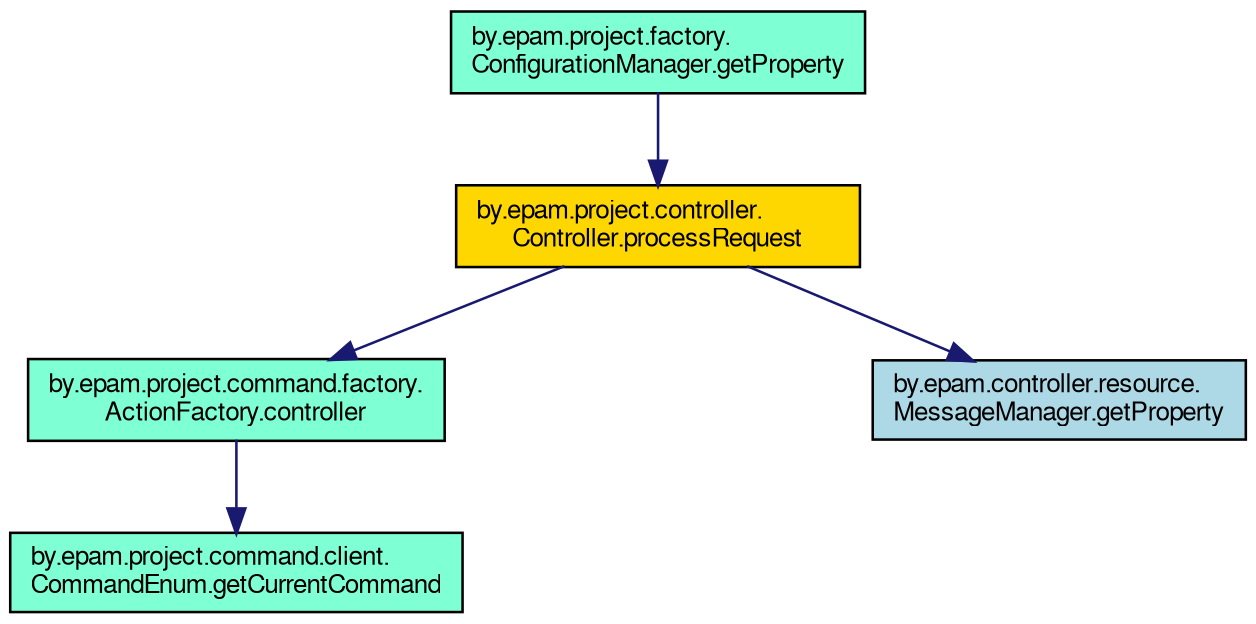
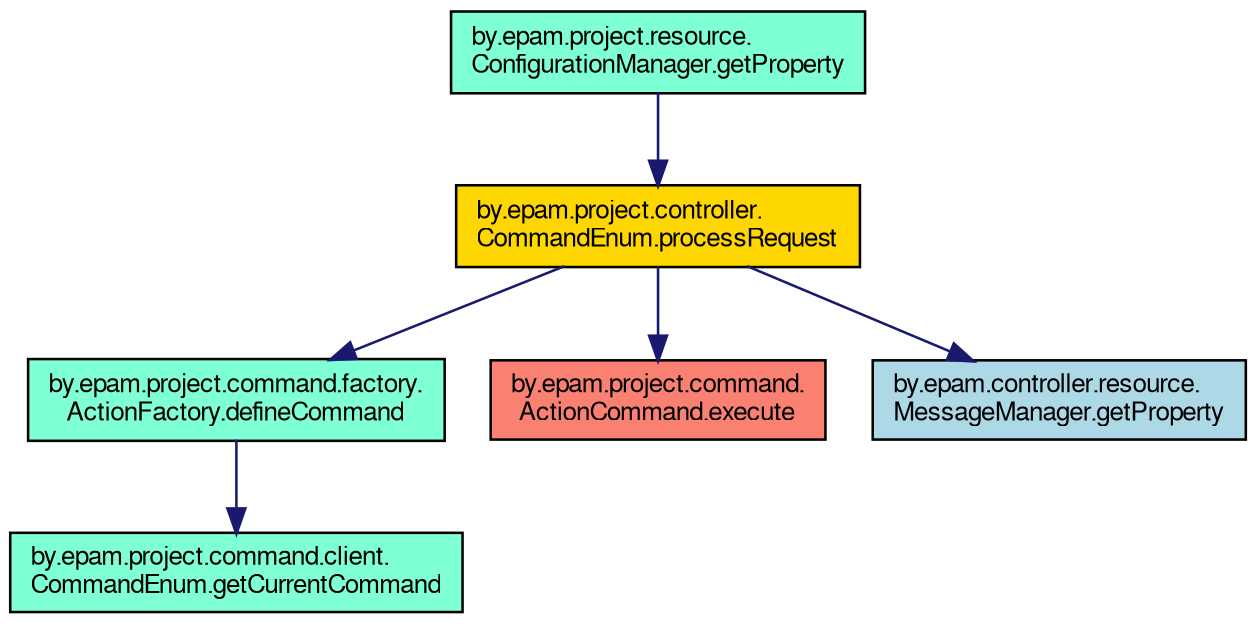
node "by.epam.project.factory. ConfigurationManager.getProperty": label "by.epam.project.factory. ConfigurationManager.getProperty" -> "by.epam.project.resource. ConfigurationManager.getProperty"
node "by.epam.project.controller. Controller.processRequest": label "by.epam.project.controller. Controller.processRequest" -> "by.epam.project.controller. CommandEnum.processRequest"
node "by.epam.project.command.factory. ActionFactory.controller": label "by.epam.project.command.factory. ActionFactory.controller" -> "by.epam.project.command.factory. ActionFactory.defineCommand"
node "by.epam.project.command. ActionCommand.execute": added
